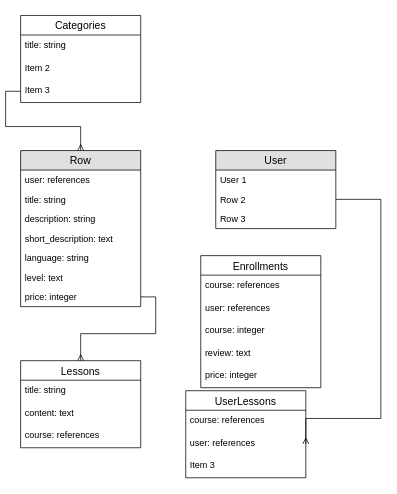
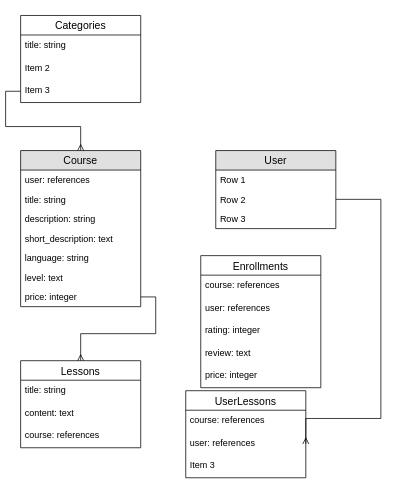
node "Row": label "Row" -> "Course"
node "User 1": label "User 1" -> "Row 1"
node "course: integer": label "course: integer" -> "rating: integer"
